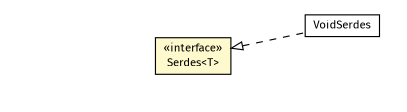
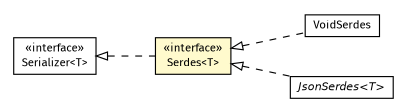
node "Serializer<T>": added
node "JsonSerdes<T>": added
